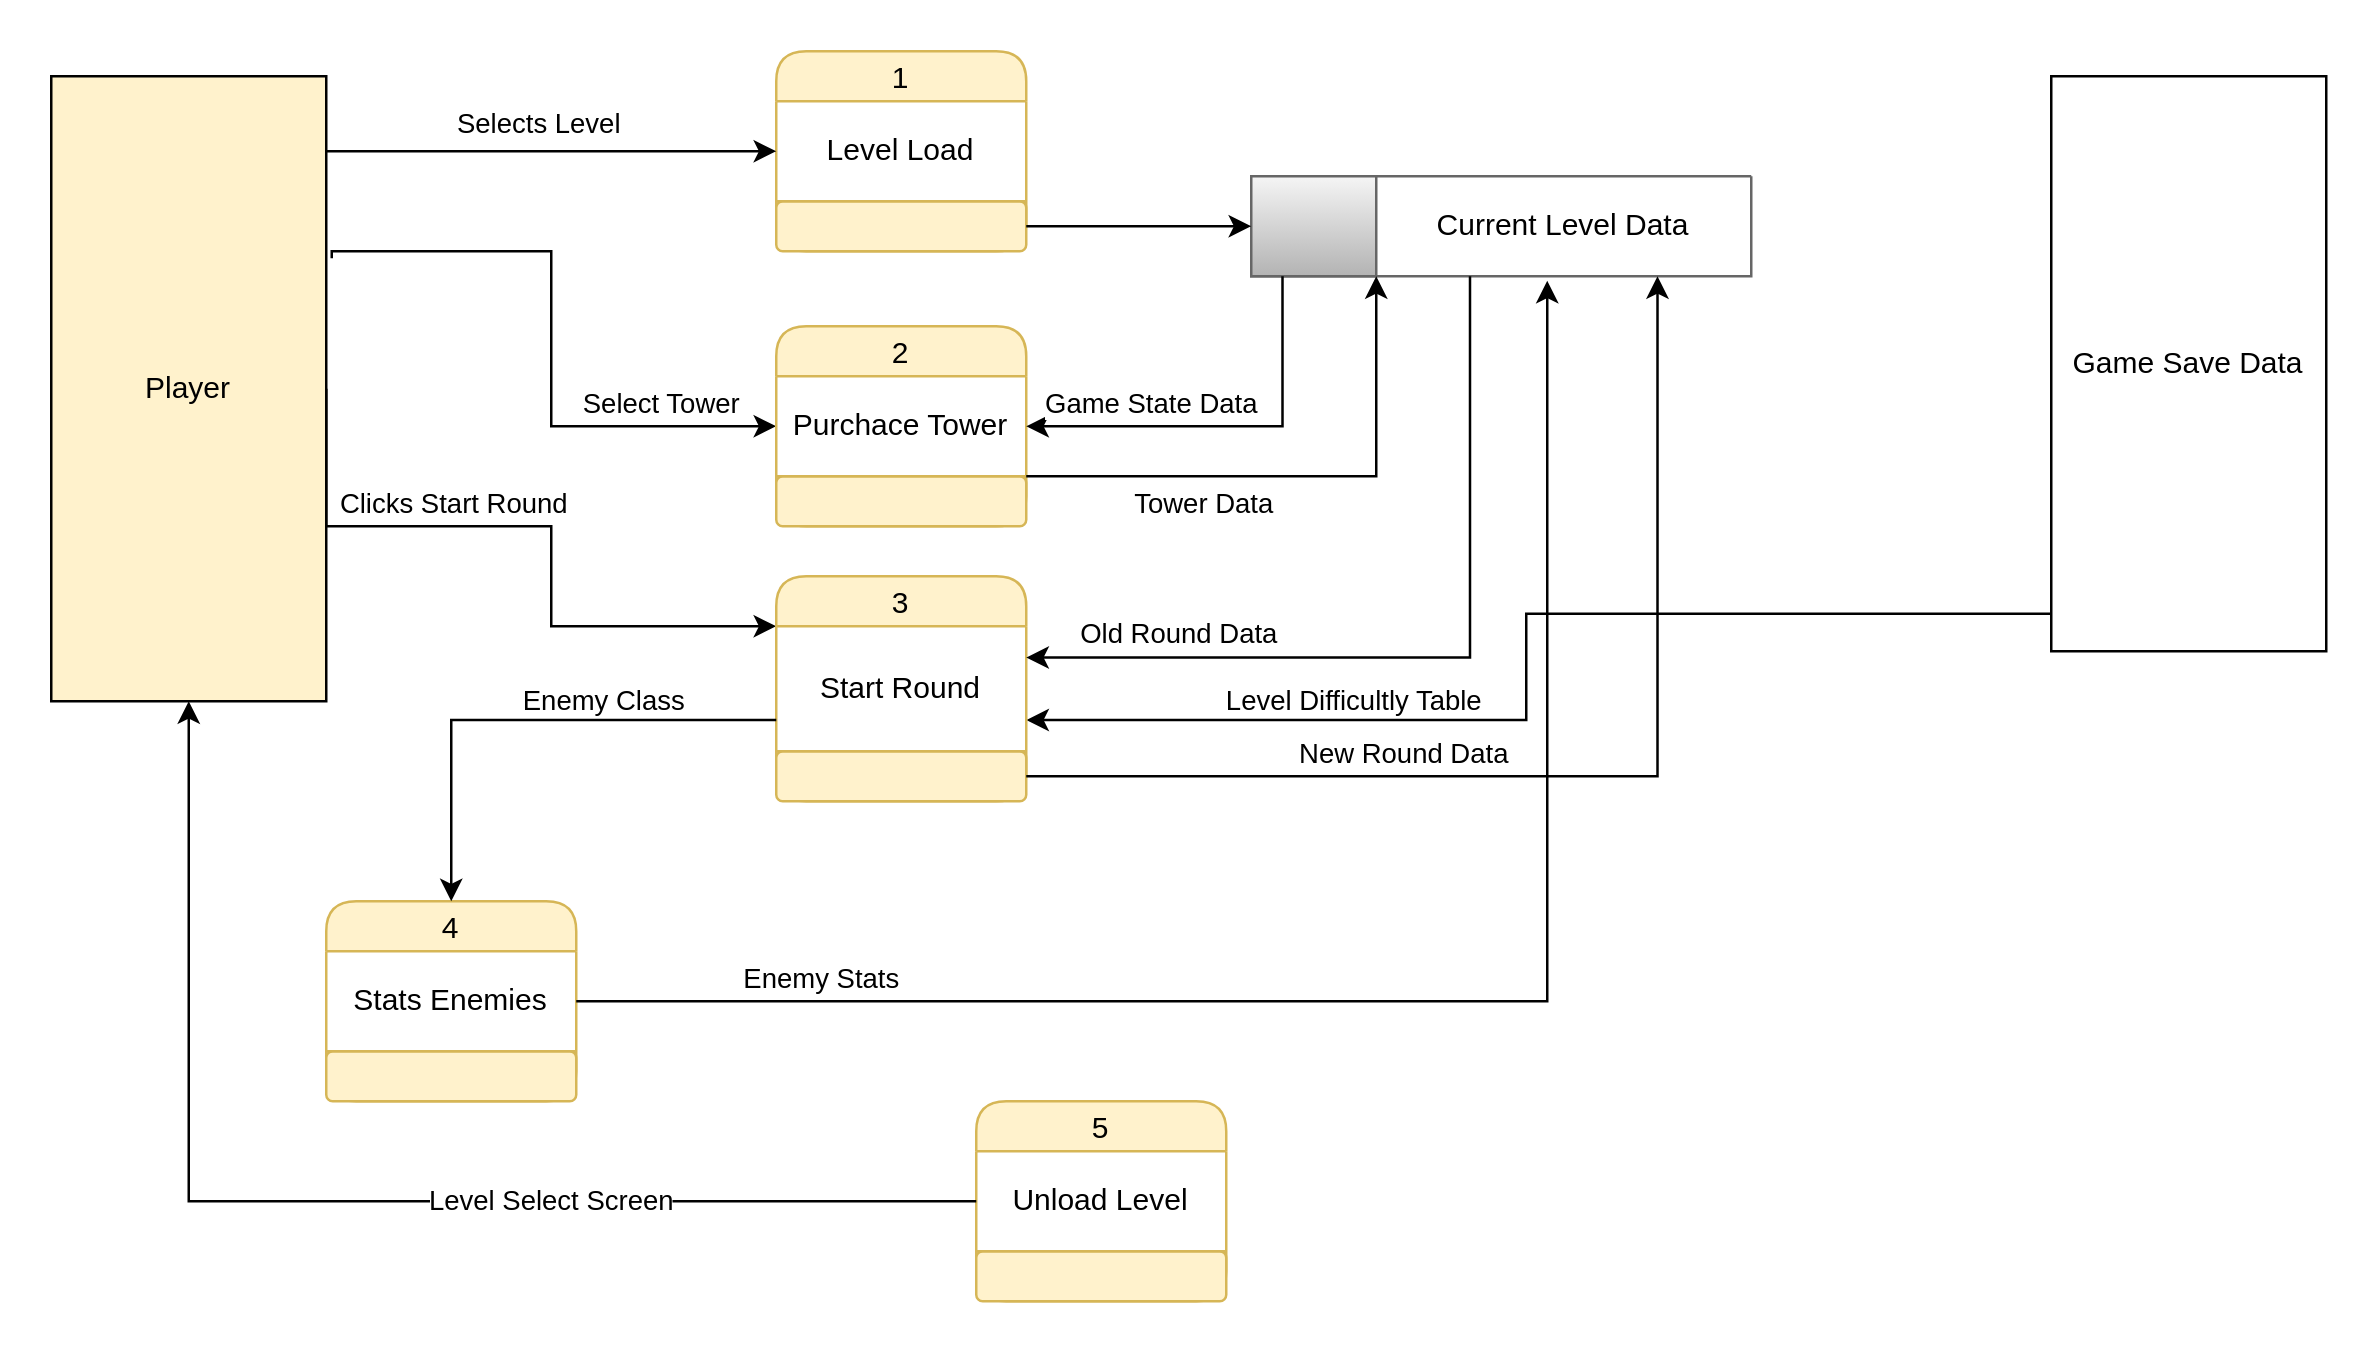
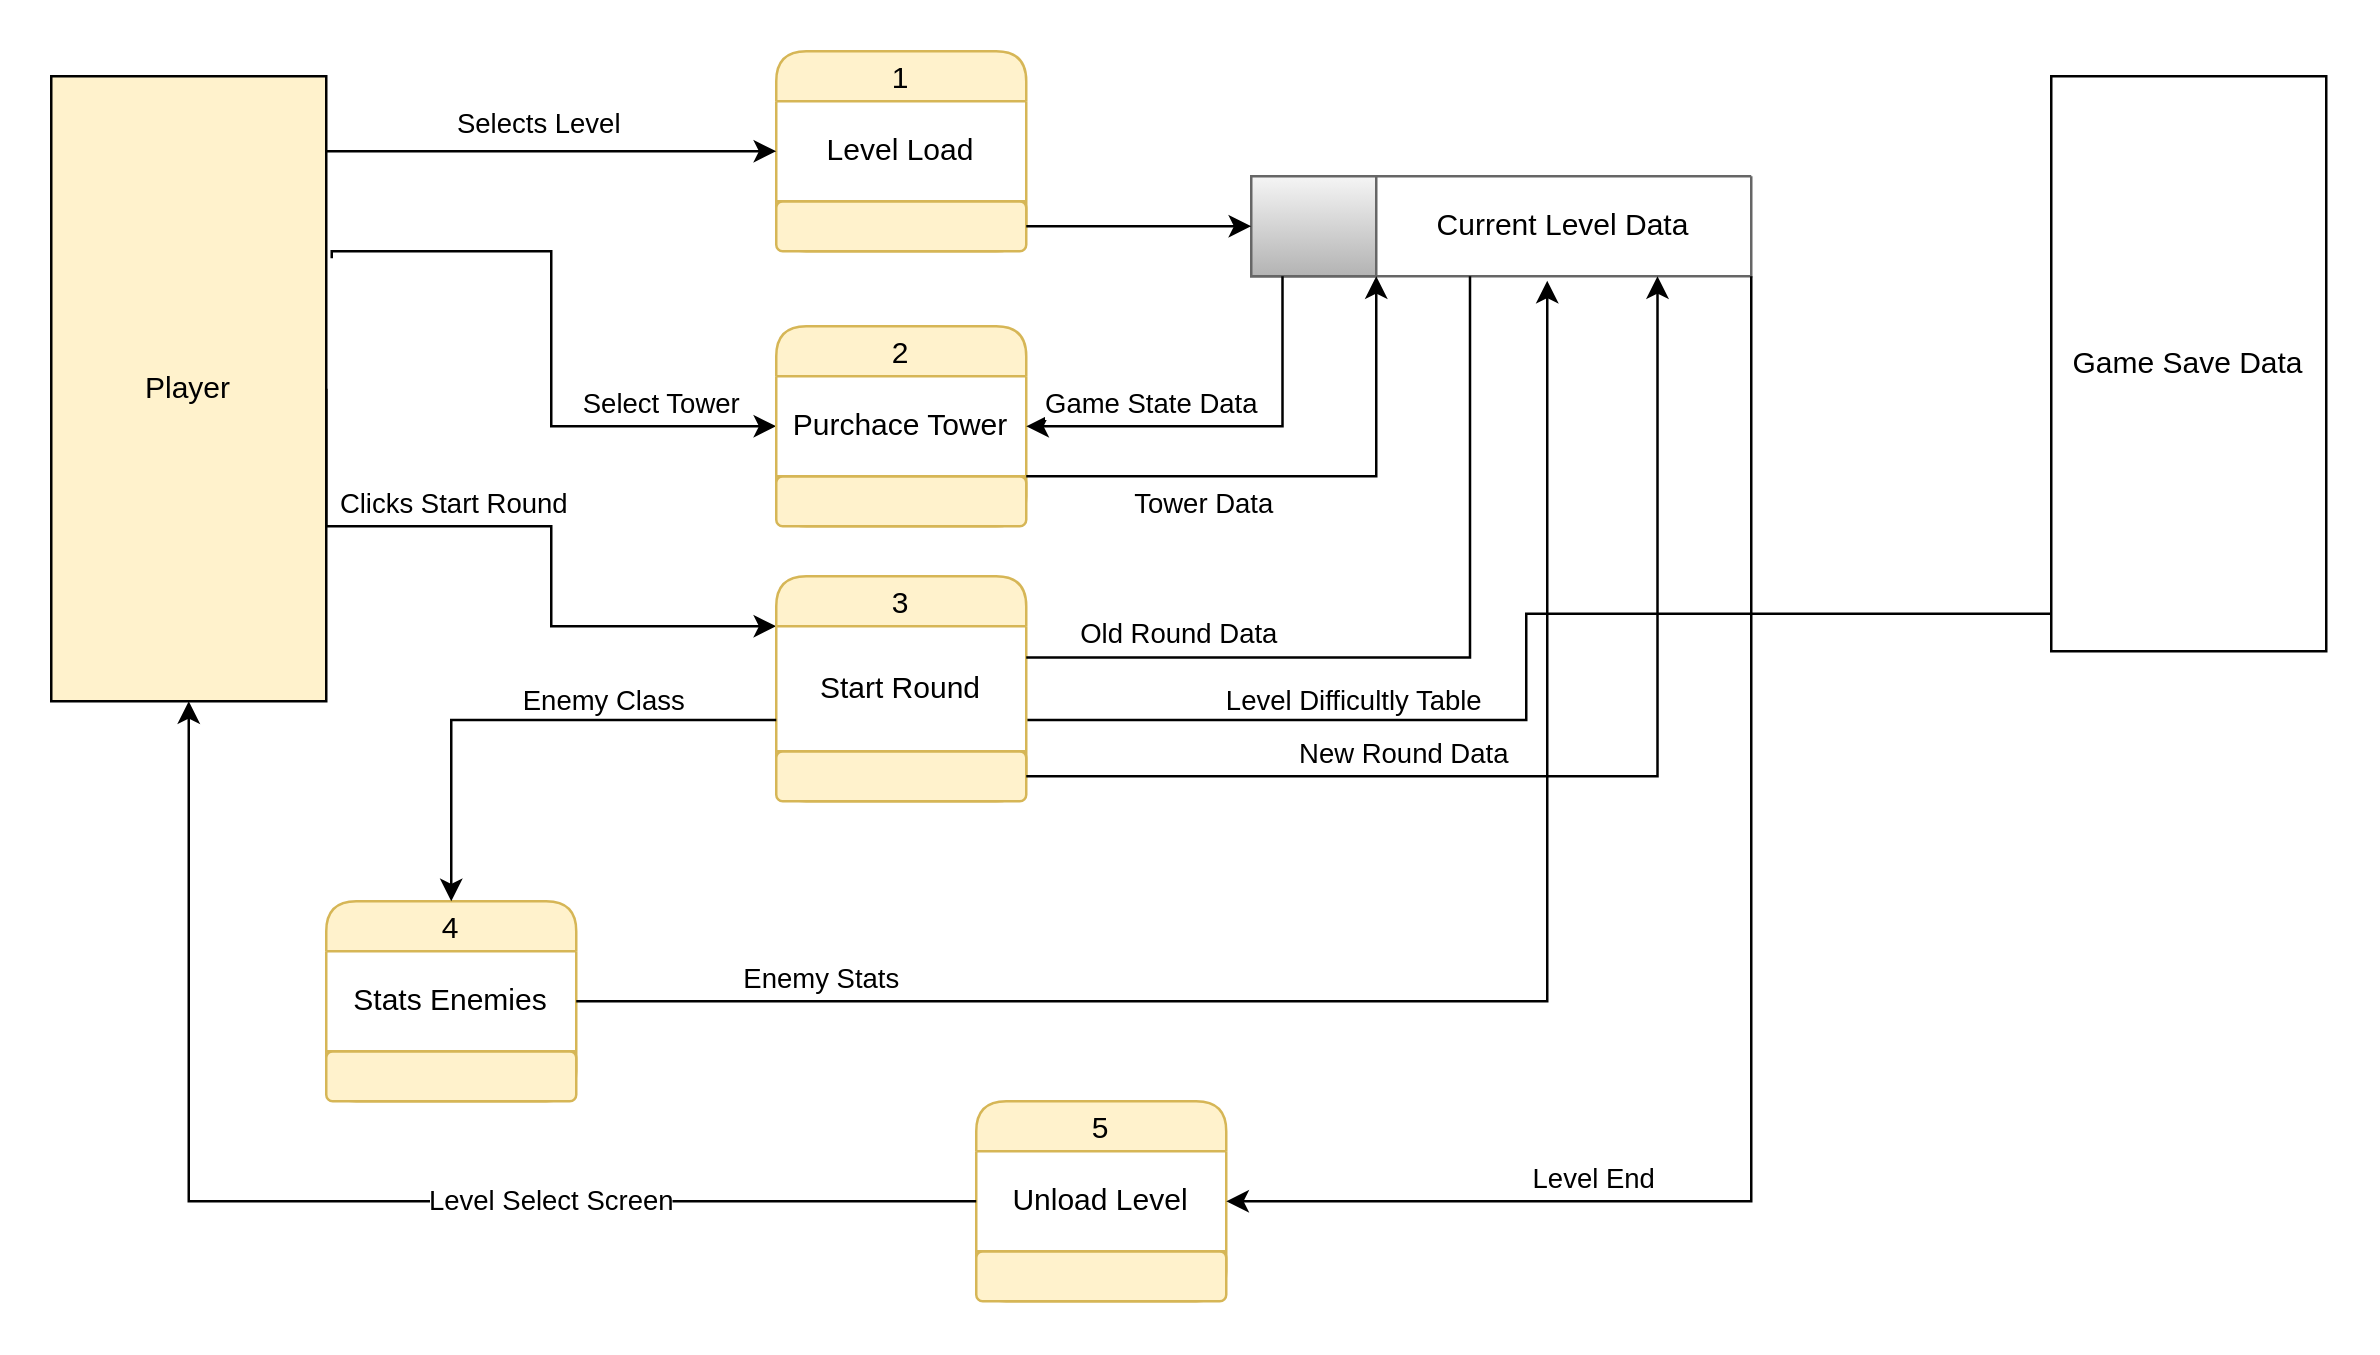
edge "Current Level Data" -> "Start Round": arrowhead classic -> none
edge "Game Save Data" -> "Start Round": arrowhead classic -> none
edge "Current Level Data" -> "Unload Level": added, label "Level End"
